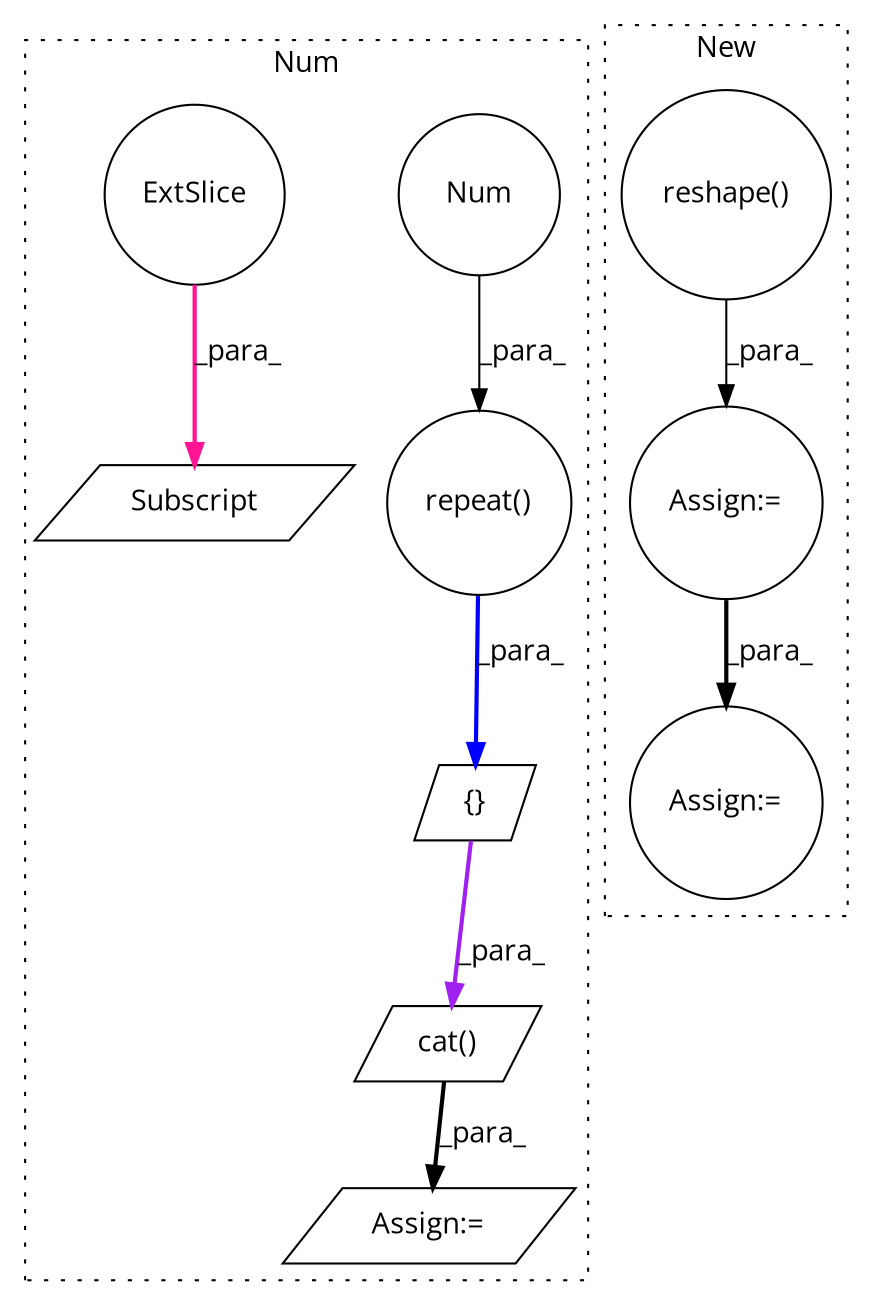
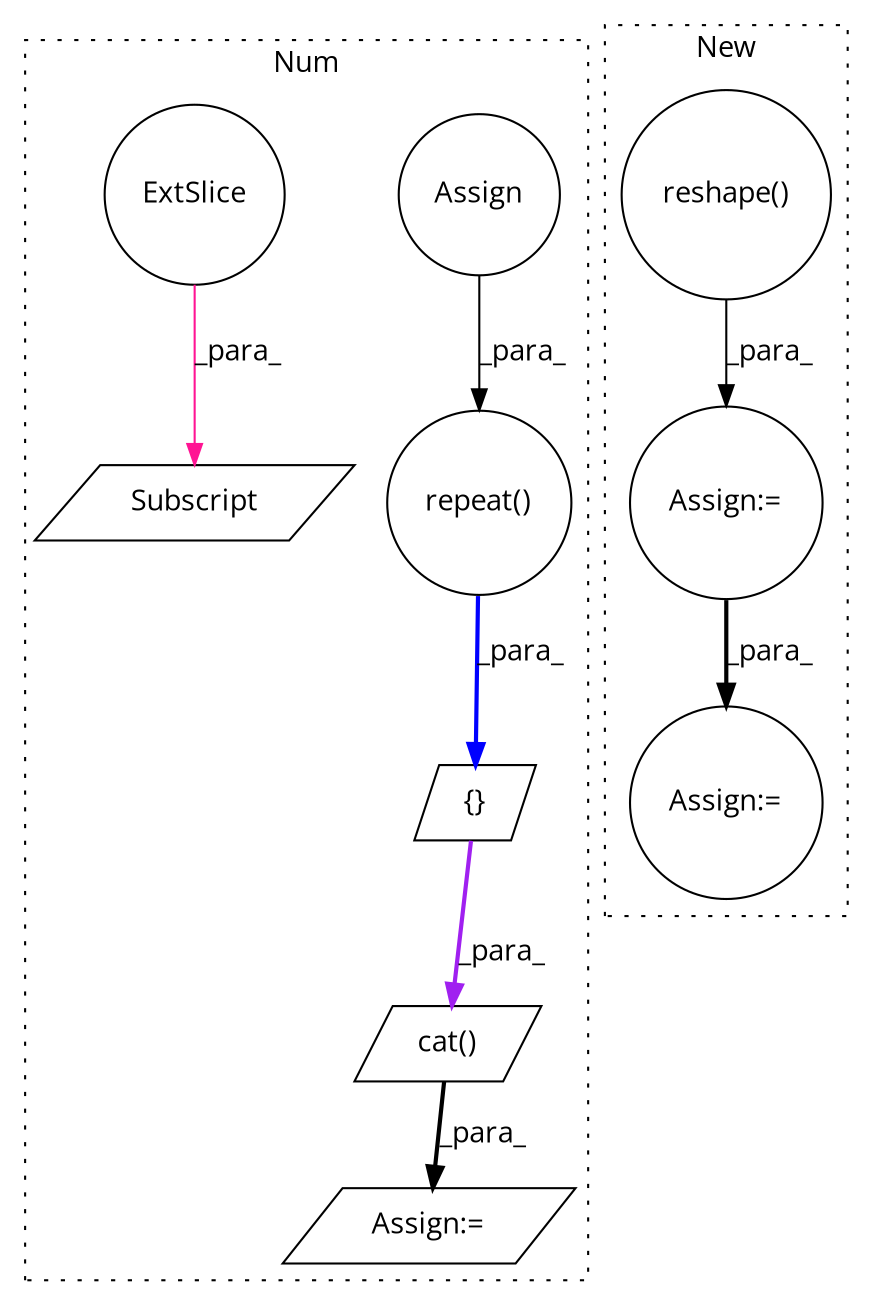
node "Num": label "Num" -> "Assign"
edge "ExtSlice" -> "Subscript": style bold -> solid
